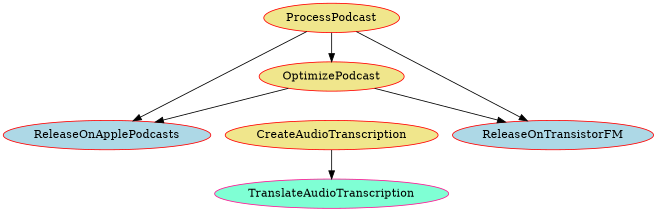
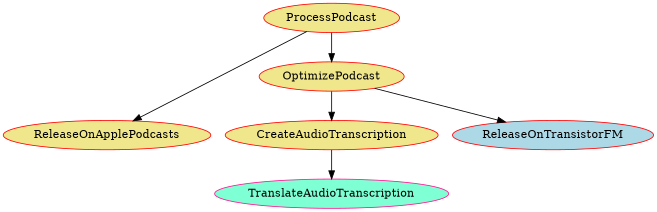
edge "ProcessPodcast" -> "ReleaseOnTransistorFM": removed
edge "OptimizePodcast" -> "ReleaseOnApplePodcasts": now "OptimizePodcast" -> "CreateAudioTranscription"
node "ReleaseOnApplePodcasts": fillcolor lightblue -> khaki
